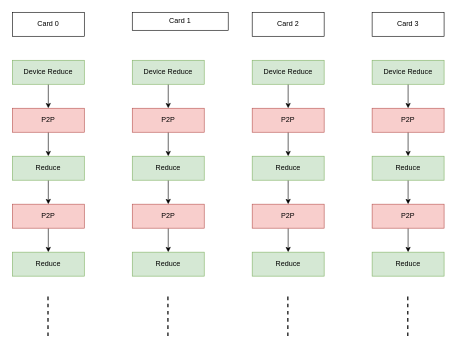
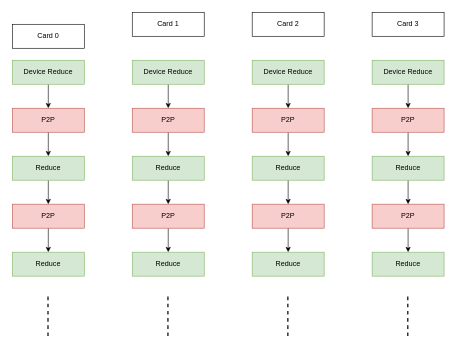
node "Card 1": size 96x18 -> 72x24
node "Card 0": moved (48, 24) -> (48, 36)
